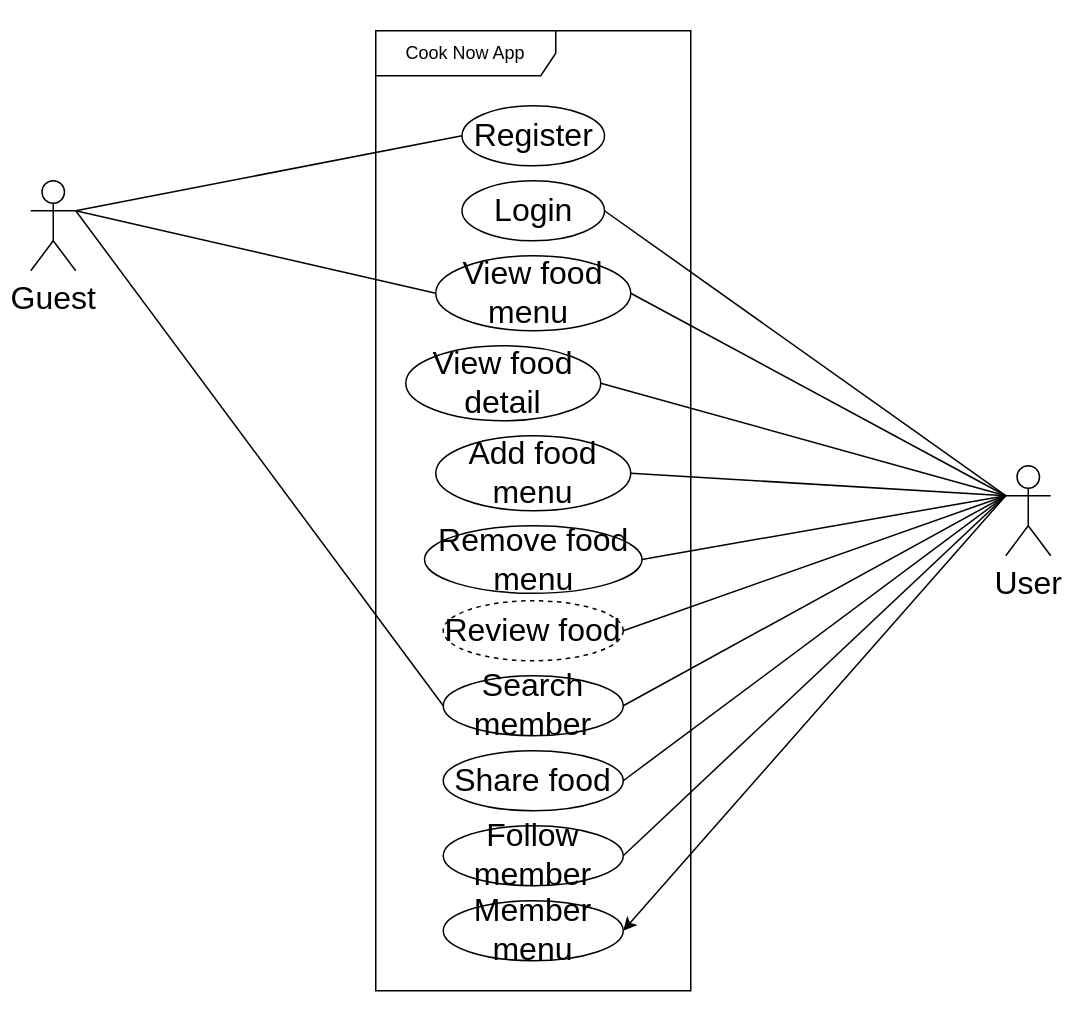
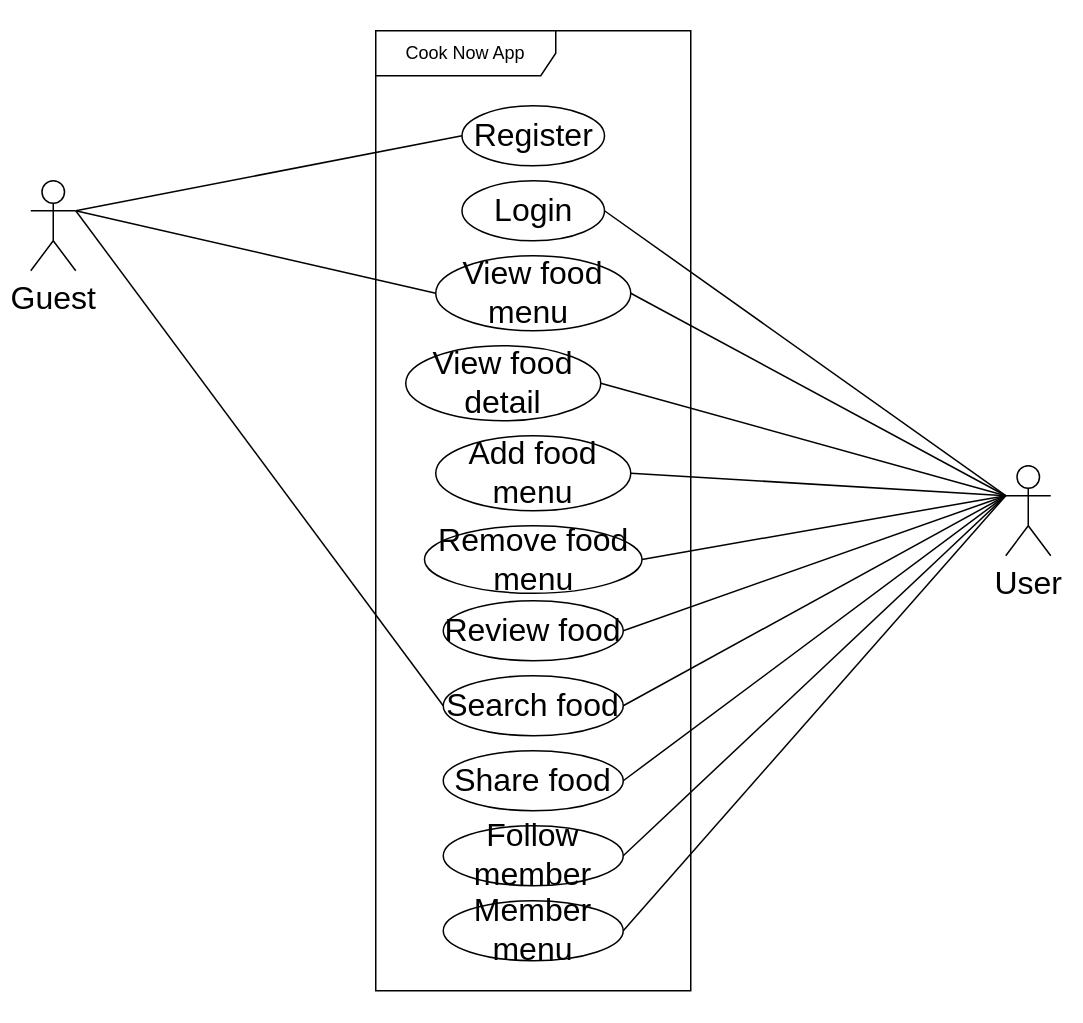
node "Review food": style dashed -> solid
node "Search member": label "Search member" -> "Search food"
edge "User" -> "Member menu": arrowhead classic -> none
